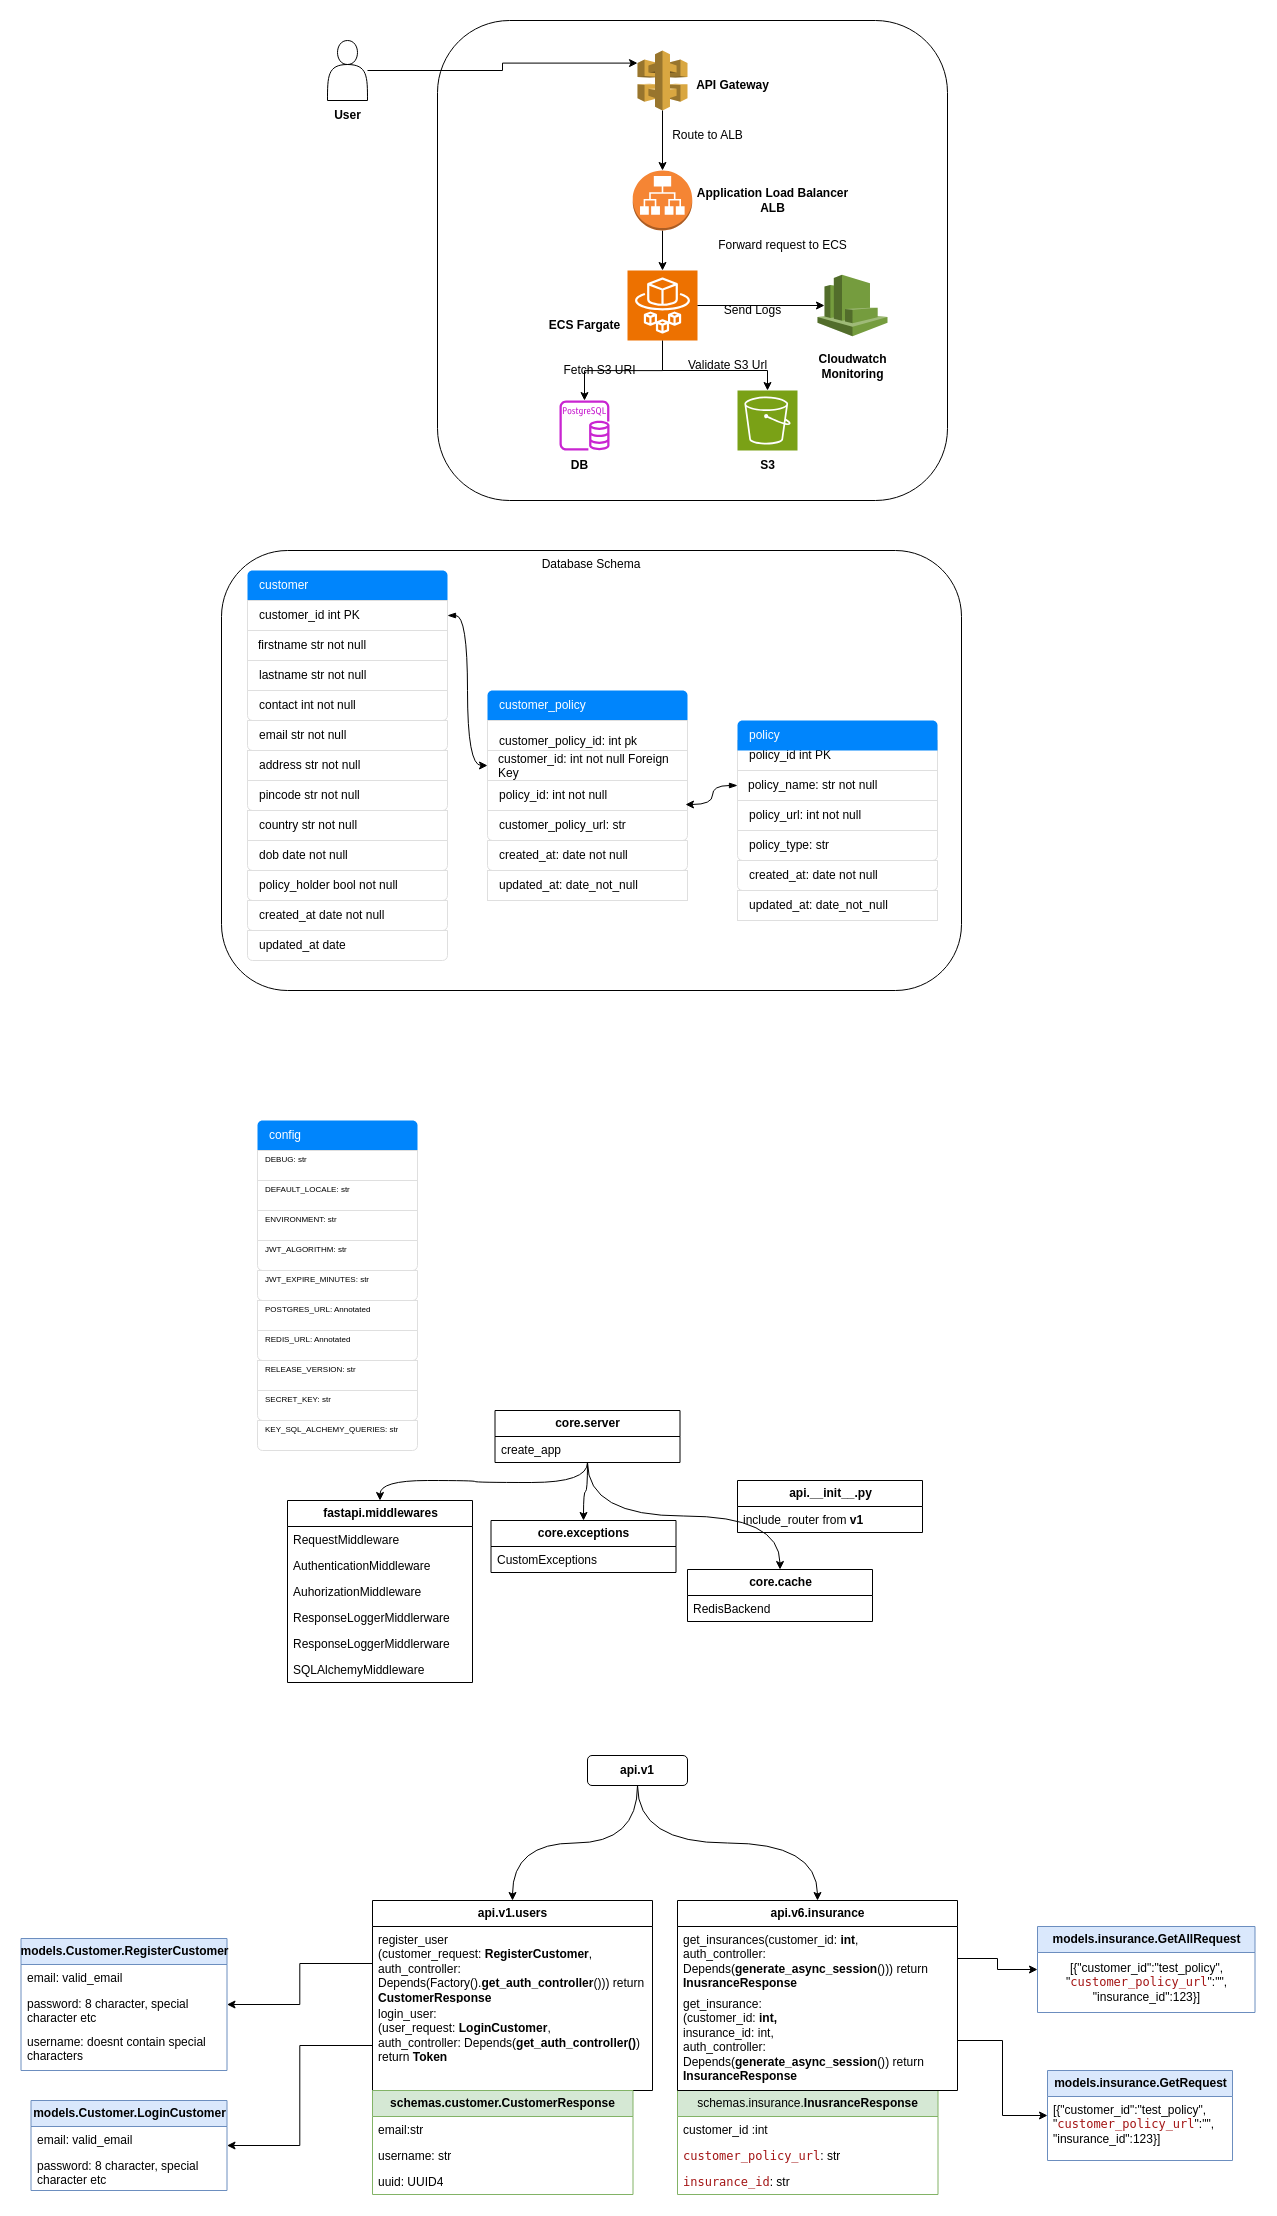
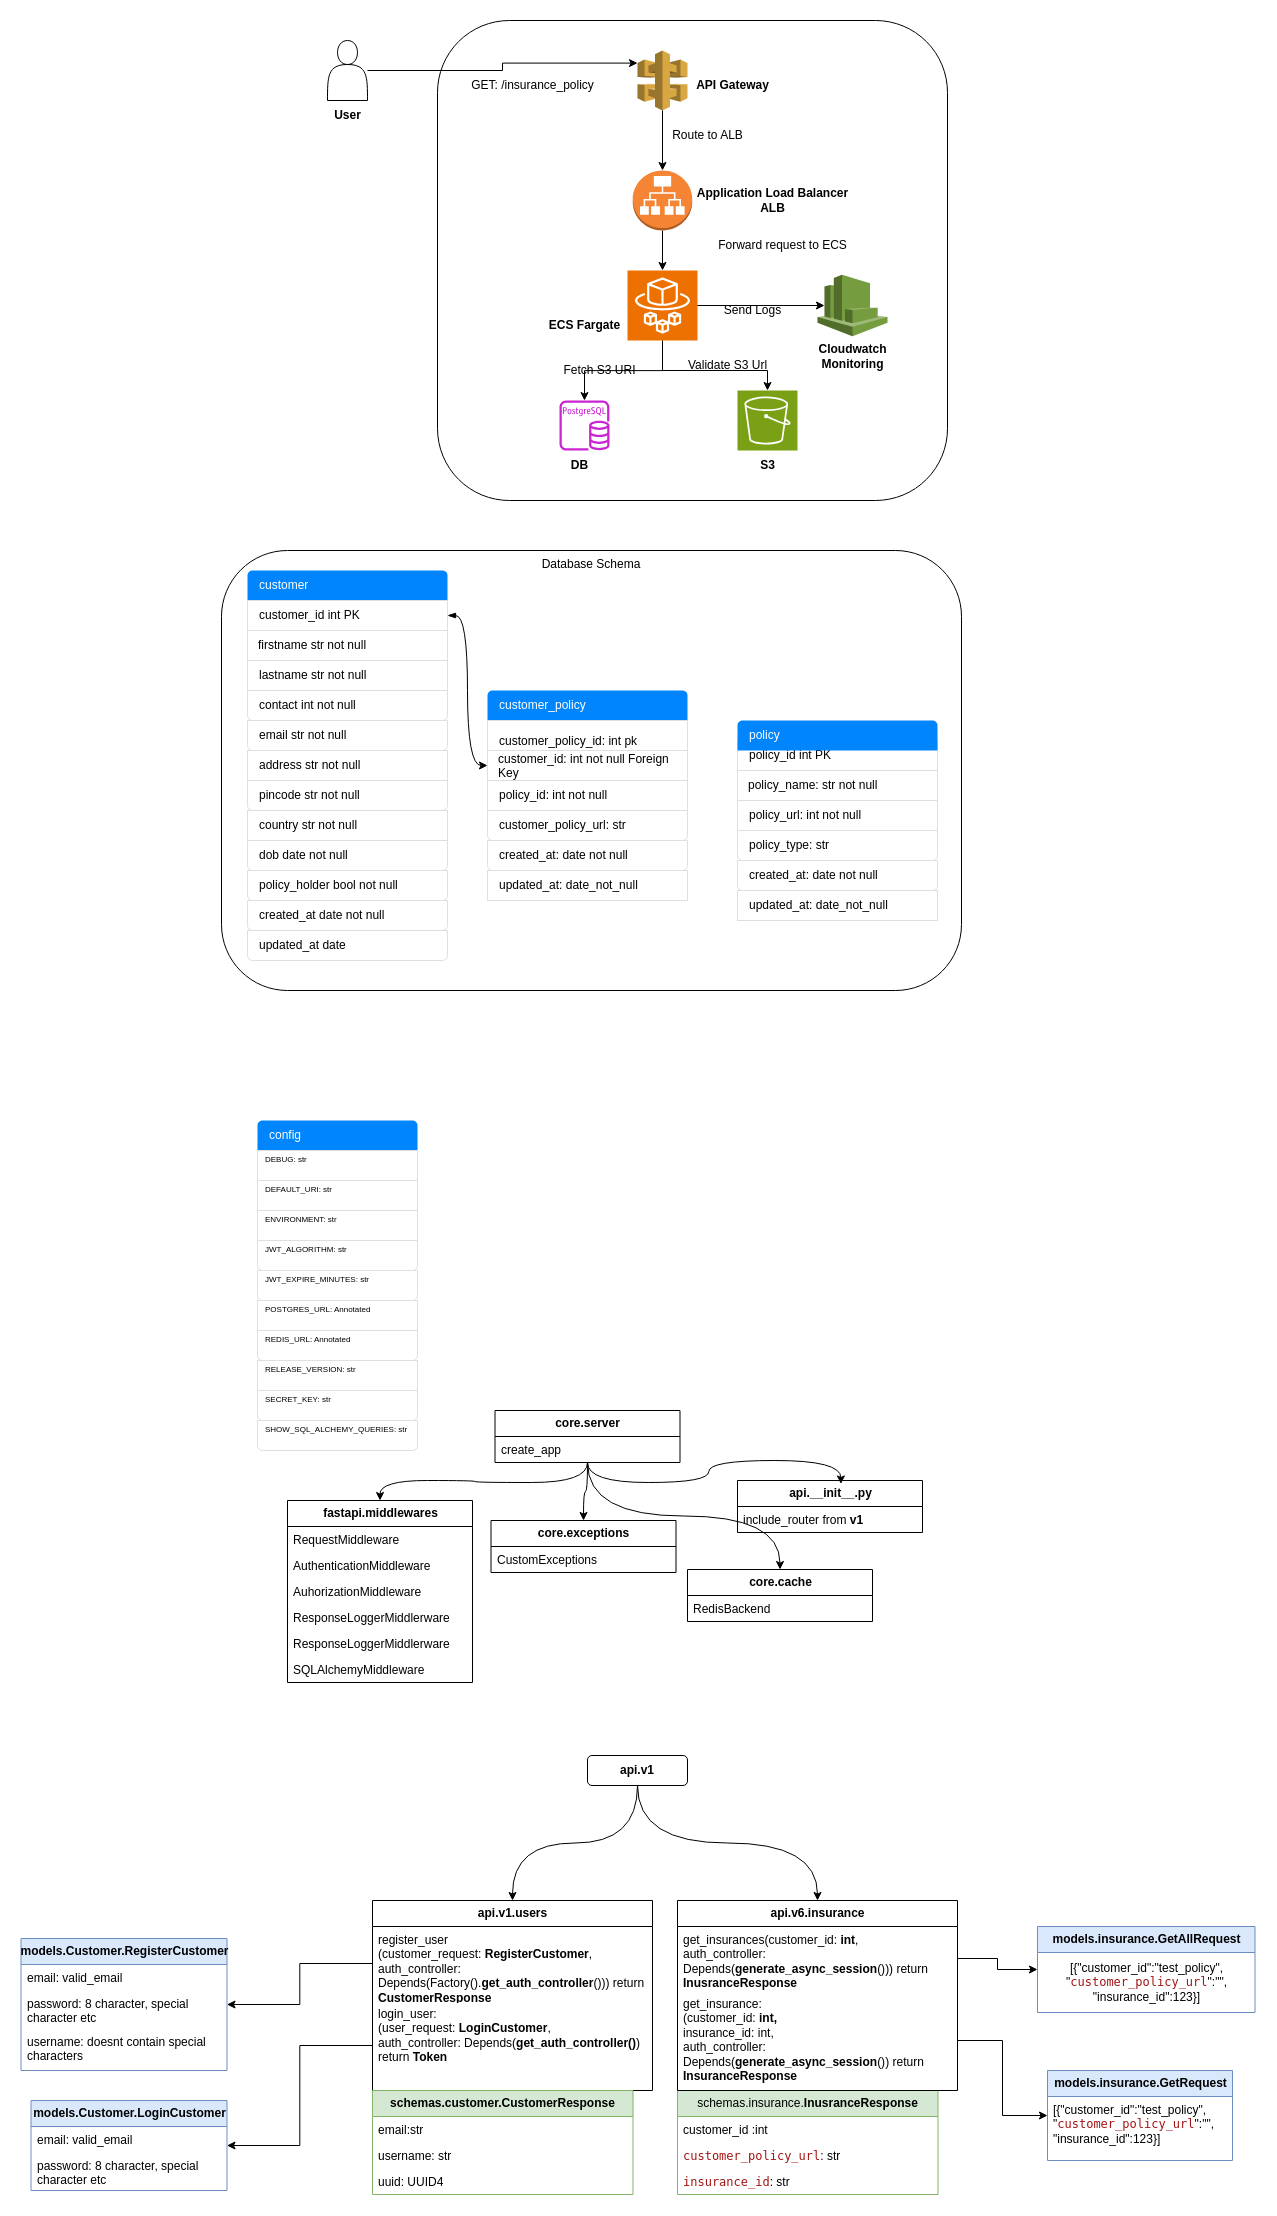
node "GET: /insurance_policy": added
node "Cloudwatch Monitoring": moved (853, 366) -> (853, 356)
edge "policy_name: str not null" -- "policy_id: int not null": removed
node "DEFAULT_LOCALE: str": label "DEFAULT_LOCALE: str" -> "DEFAULT_URI: str"
node "KEY_SQL_ALCHEMY_QUERIES: str": label "KEY_SQL_ALCHEMY_QUERIES: str" -> "SHOW_SQL_ALCHEMY_QUERIES: str"
edge "core.server" -> "api.__init__.py": added
